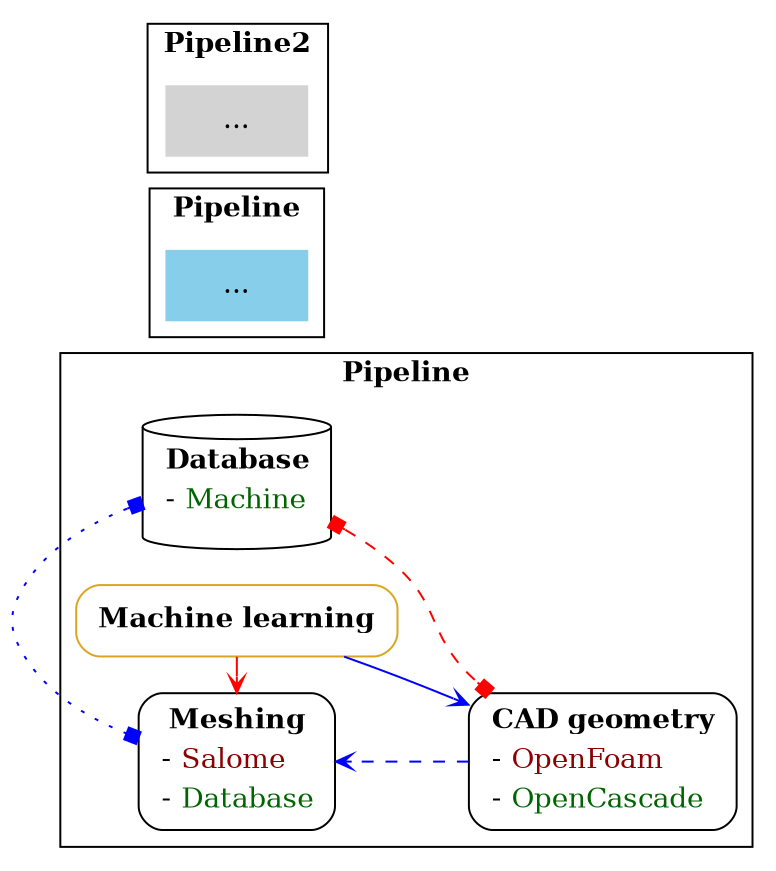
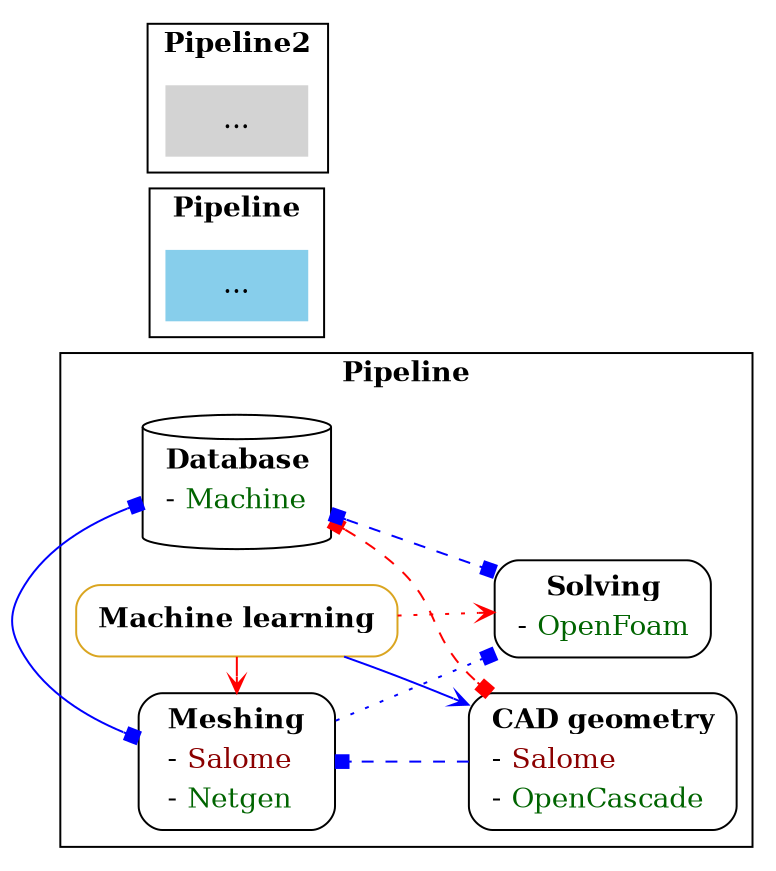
node "Solving": added
edge "Database" -- "Meshing": style dotted -> solid
node "CAD geometry": text "OpenFoam" -> "Salome"
edge "CAD geometry" -> "Meshing": arrowhead vee -> box
node "Meshing": text "Database" -> "Netgen"
